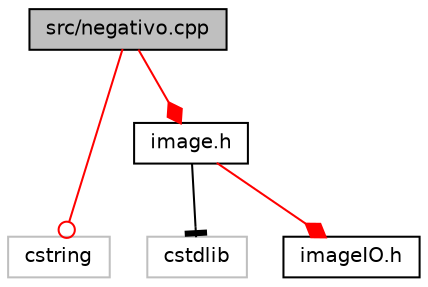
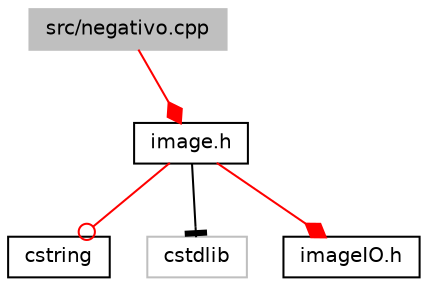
node "src/negativo.cpp": color black -> grey75
edge "src/negativo.cpp" -> "cstring": now "image.h" -> "cstring"
node "cstring": color grey75 -> black
